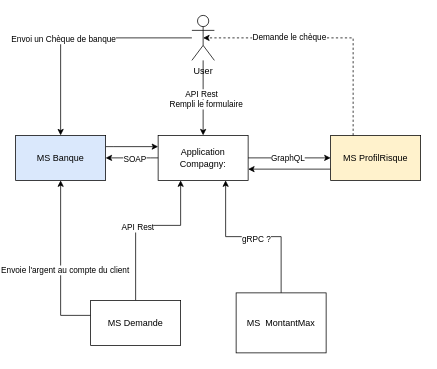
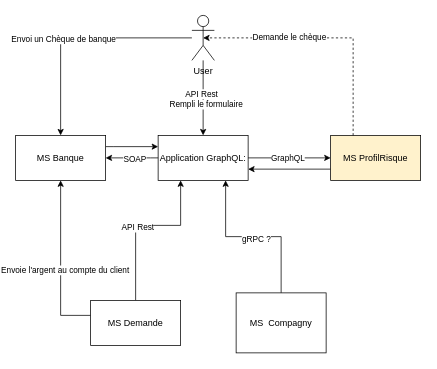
node "MS Banque": fillcolor #dae8fc -> #ffffff
node "Application Compagny:": label "Application Compagny:" -> "Application GraphQL:"
node "MS MontantMax": label "MS MontantMax" -> "MS Compagny"
